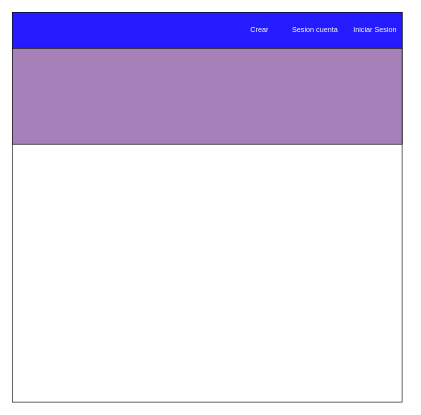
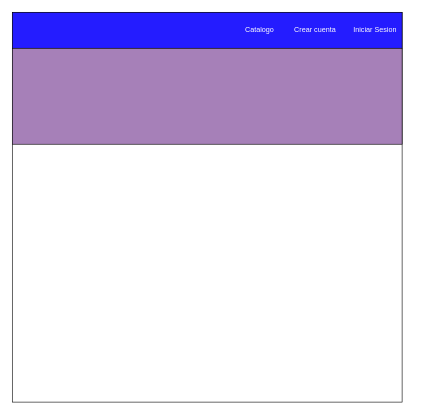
node "Crear": label "Crear" -> "Catalogo"
node "Sesion cuenta": label "Sesion cuenta" -> "Crear cuenta"
